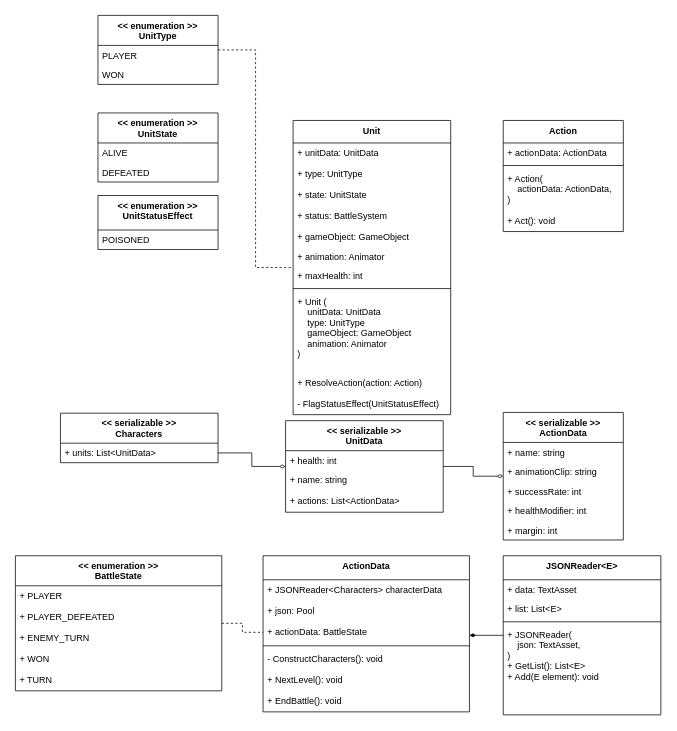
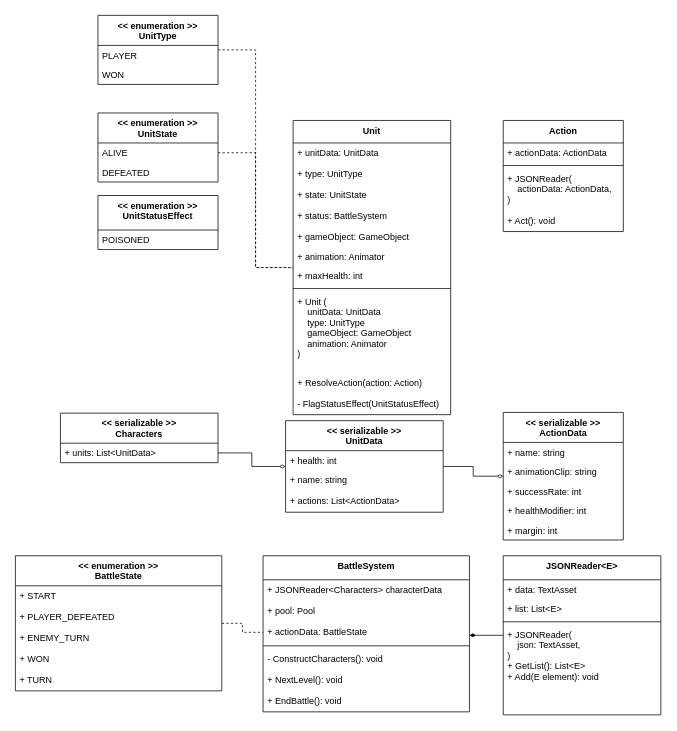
edge "ALIVE" -- "Unit": added
node "+ Action( actionData: ActionData, )": label "+ Action( actionData: ActionData, )" -> "+ JSONReader( actionData: ActionData, )"
node "ActionData": label "ActionData" -> "BattleSystem"
node "+ PLAYER": label "+ PLAYER" -> "+ START"
node "+ json: Pool": label "+ json: Pool" -> "+ pool: Pool"
